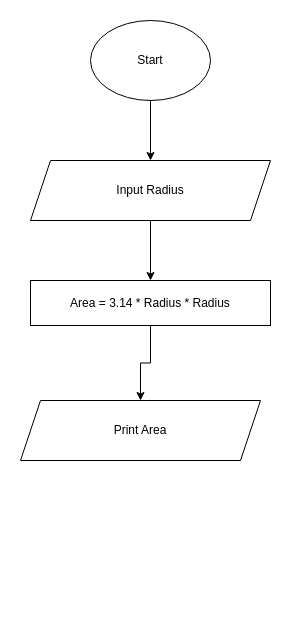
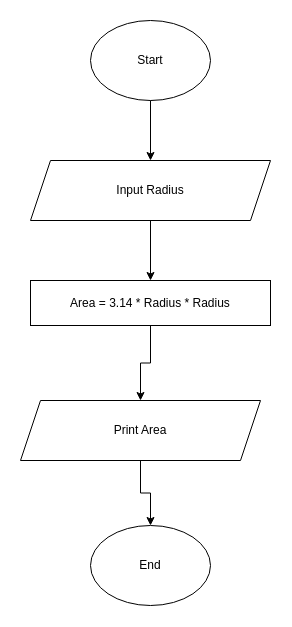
edge "Print Area" -> "End": added
node "End": added
